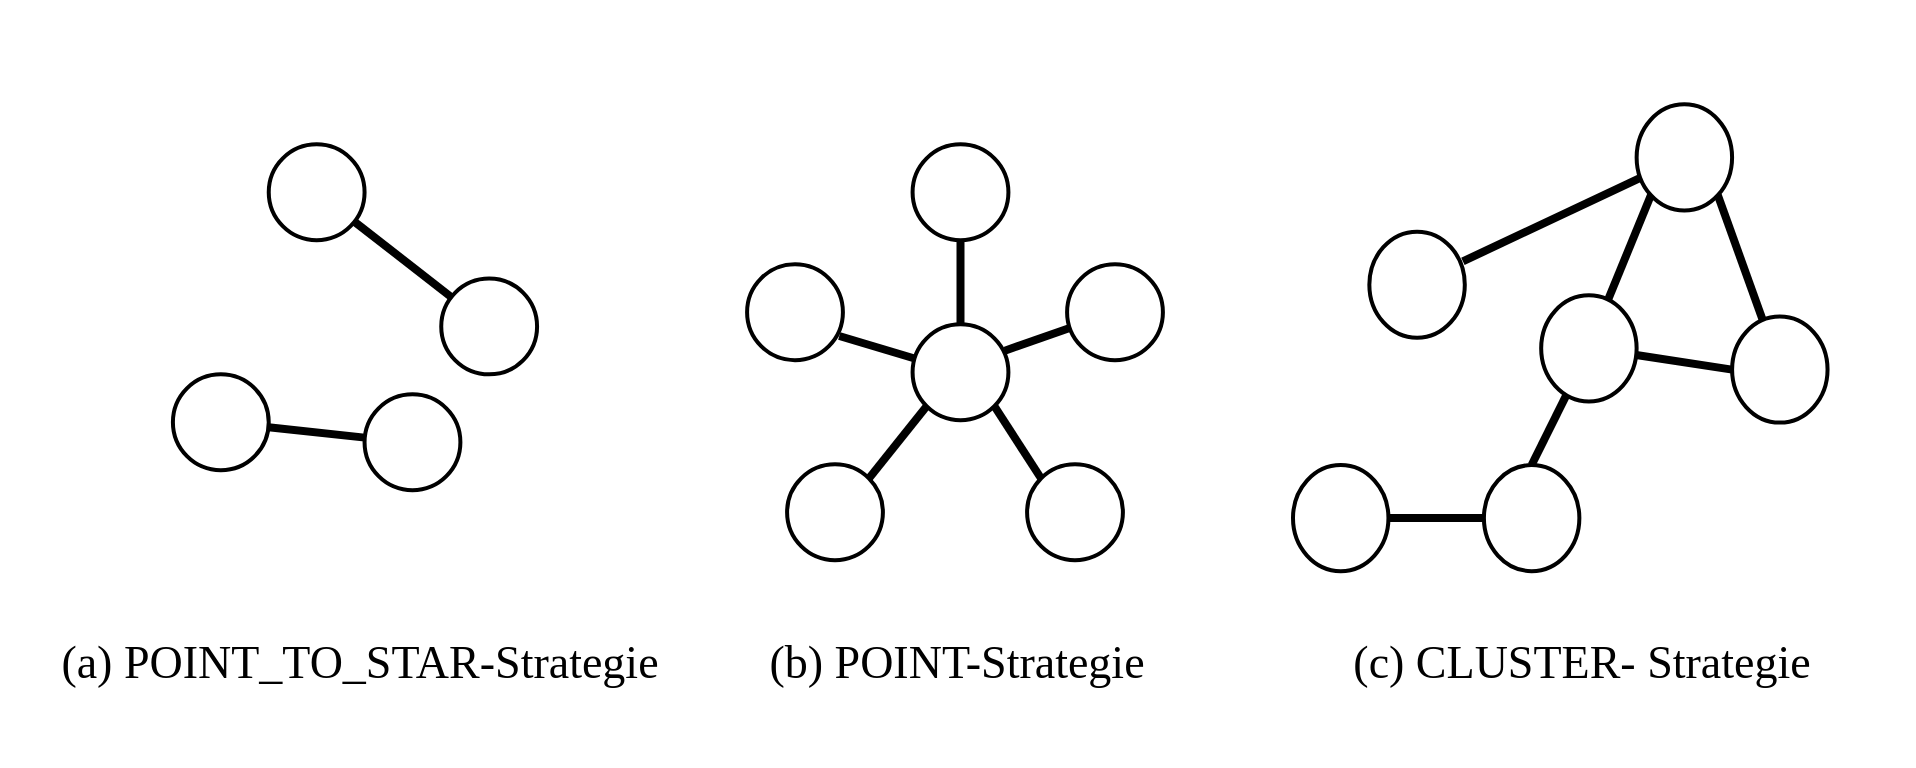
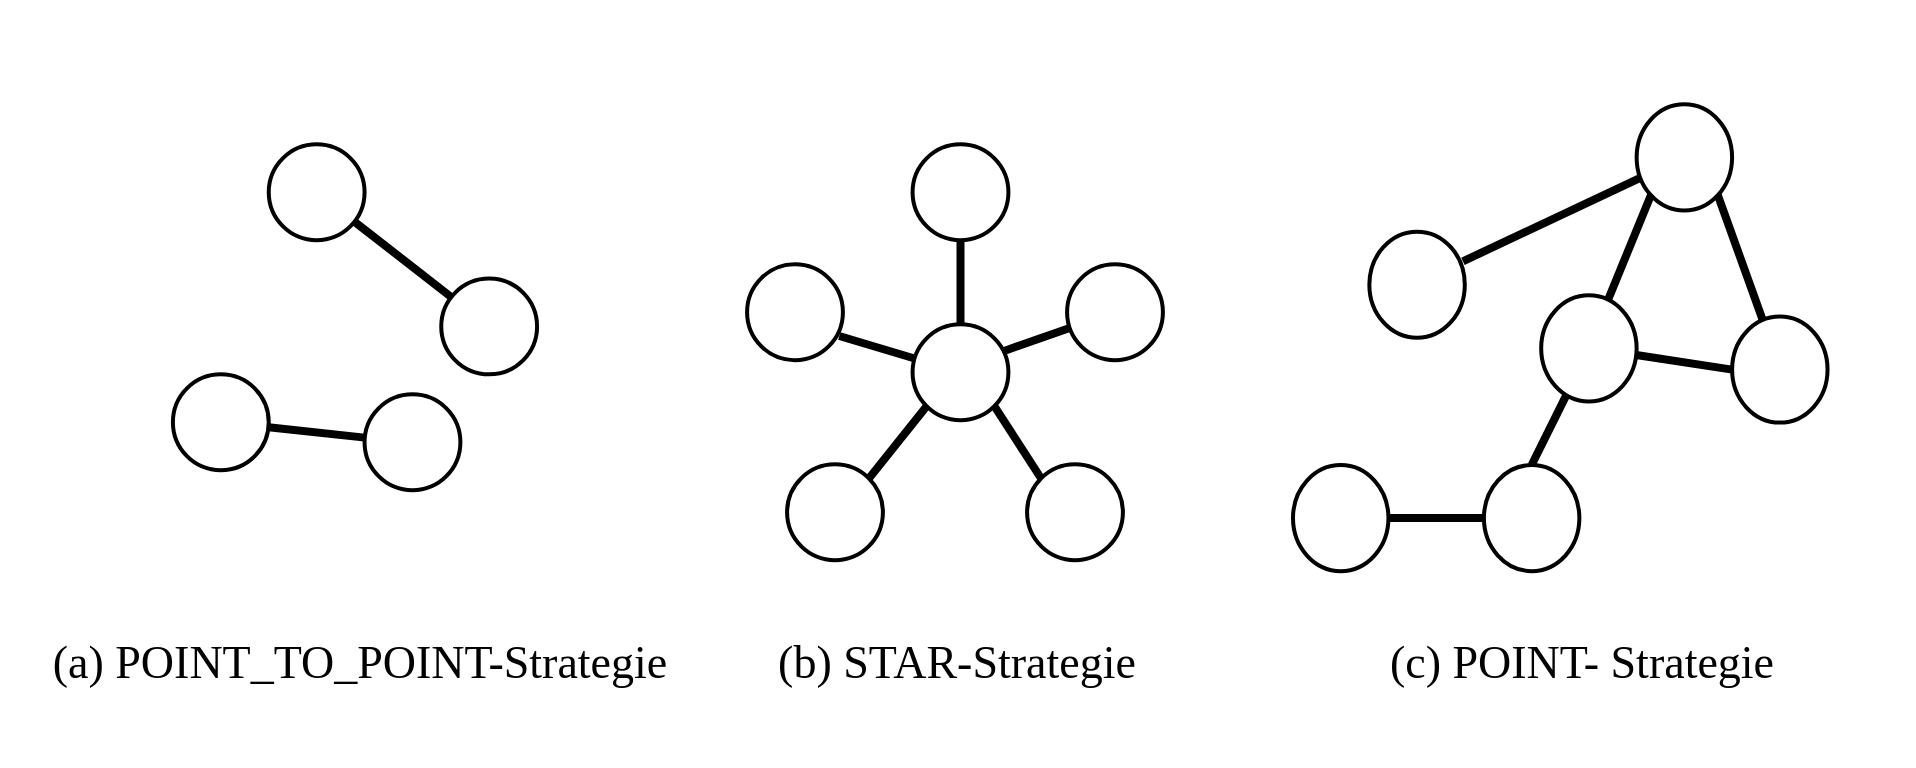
node "(b) POINT-Strategie": label "(b) POINT-Strategie" -> "(b) STAR-Strategie"
node "(c) CLUSTER- Strategie": label "(c) CLUSTER- Strategie" -> "(c) POINT- Strategie"
node "(a) POINT_TO_STAR-Strategie": label "(a) POINT_TO_STAR-Strategie" -> "(a) POINT_TO_POINT-Strategie"
